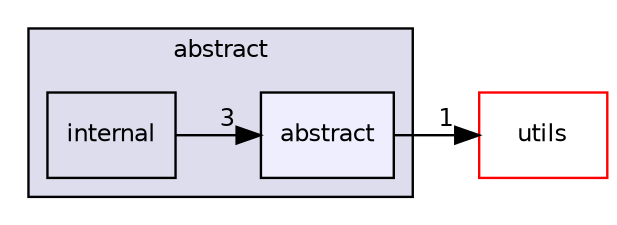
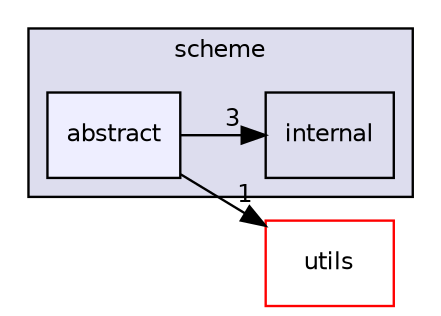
cluster "abstract": label "abstract" -> "scheme"
edge "internal" -> "abstract": reversed
